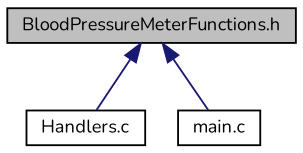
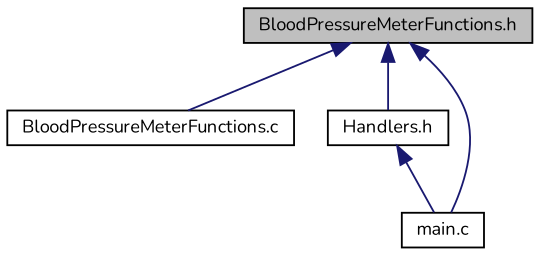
node "Handlers.c": label "Handlers.c" -> "BloodPressureMeterFunctions.c"
node "Handlers.h": added
